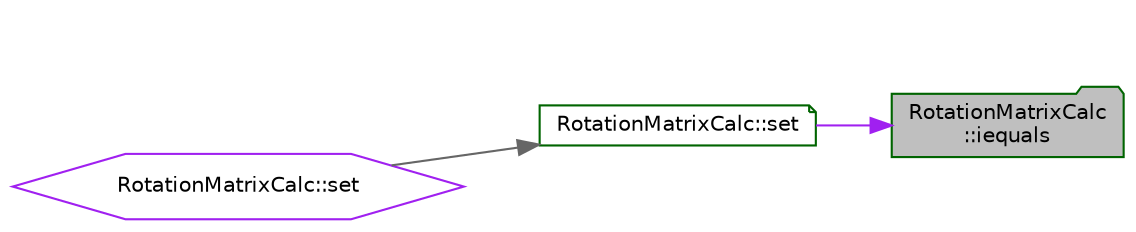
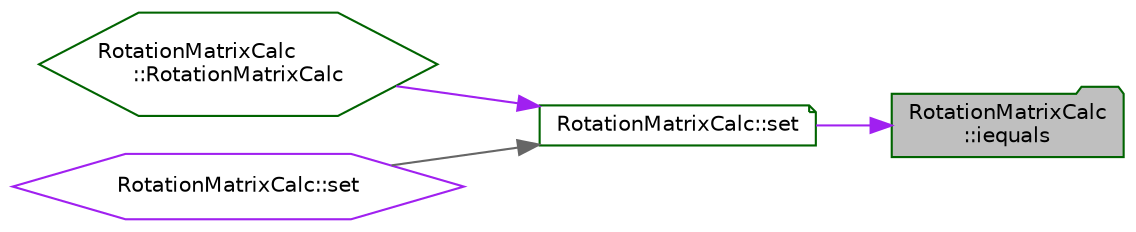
node "RotationMatrixCalc ::RotationMatrixCalc": added
